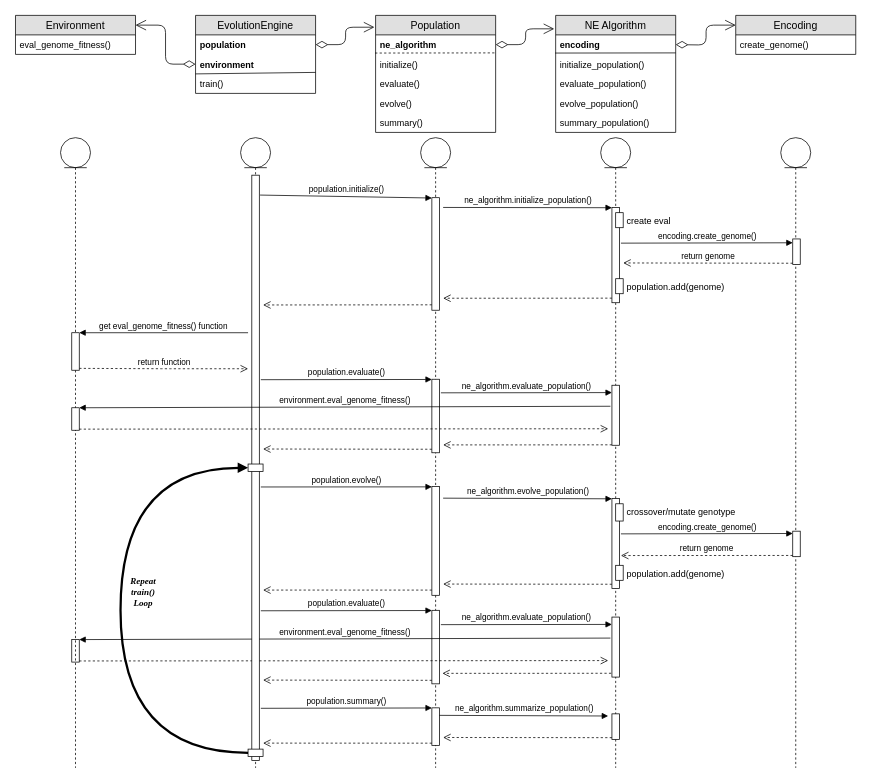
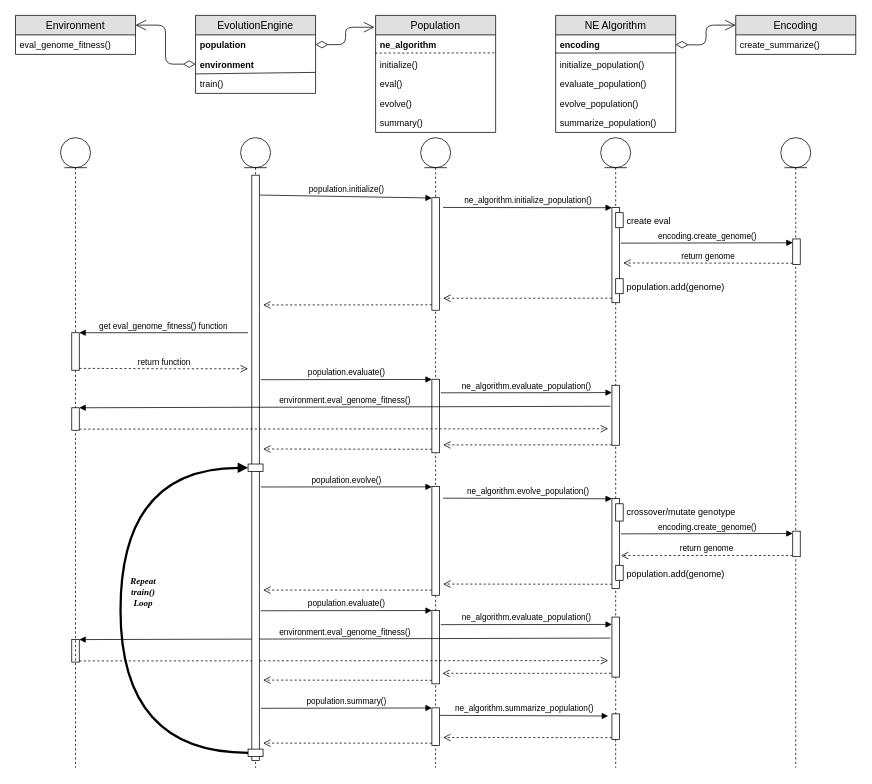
edge "ne_algorithm" -- "NE Algorithm": removed
node "create_genome()": label "create_genome()" -> "create_summarize()"
node "evaluate()": label "evaluate()" -> "eval()"
node "summary_population()": label "summary_population()" -> "summarize_population()"
